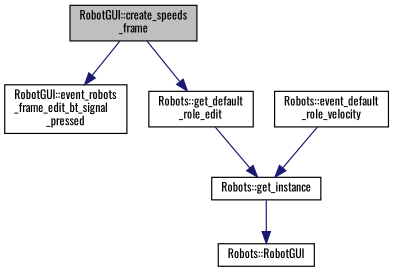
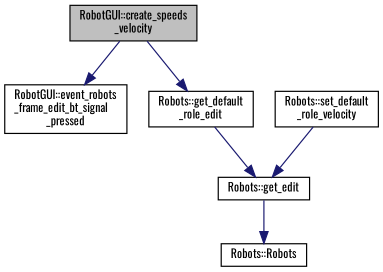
node "RobotGUI::create_speeds _frame": label "RobotGUI::create_speeds _frame" -> "RobotGUI::create_speeds _velocity"
node "Robots::event_default _role_velocity": label "Robots::event_default _role_velocity" -> "Robots::set_default _role_velocity"
node "Robots::get_instance": label "Robots::get_instance" -> "Robots::get_edit"
node "Robots::RobotGUI": label "Robots::RobotGUI" -> "Robots::Robots"
